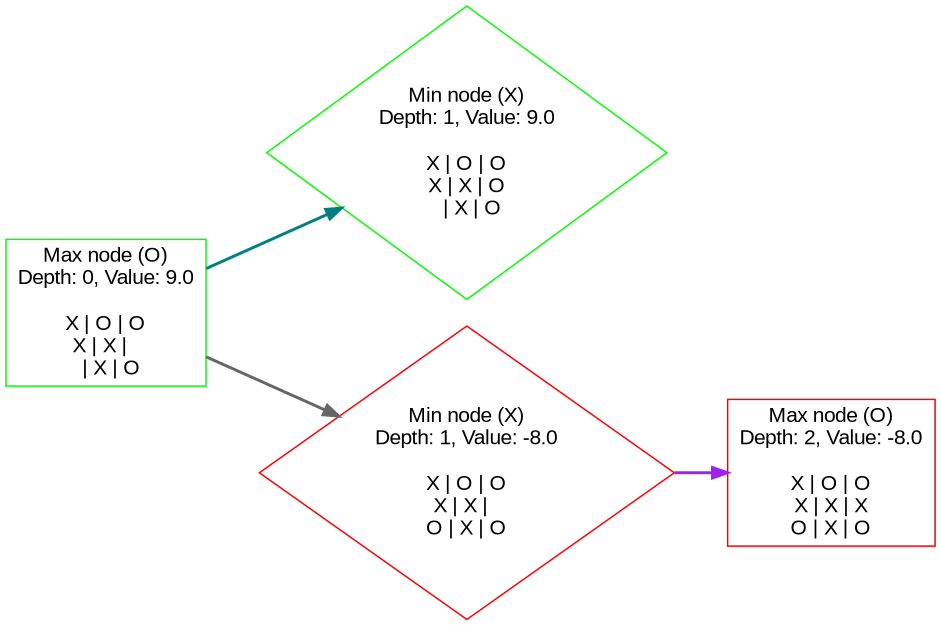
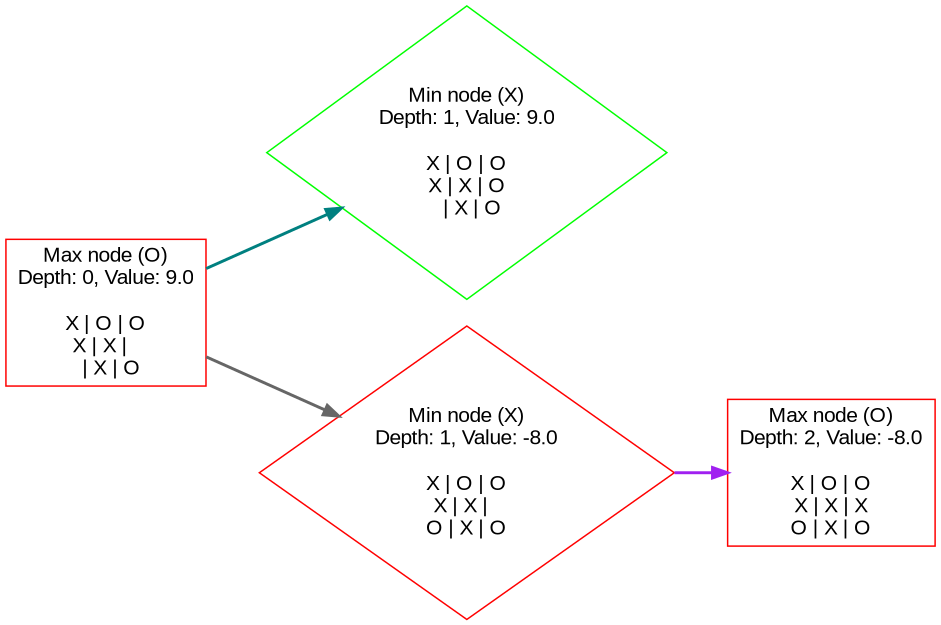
node "Max node (O) Depth: 0, Value: 9.0 X | O | O X | X | | X | O": color green -> red
